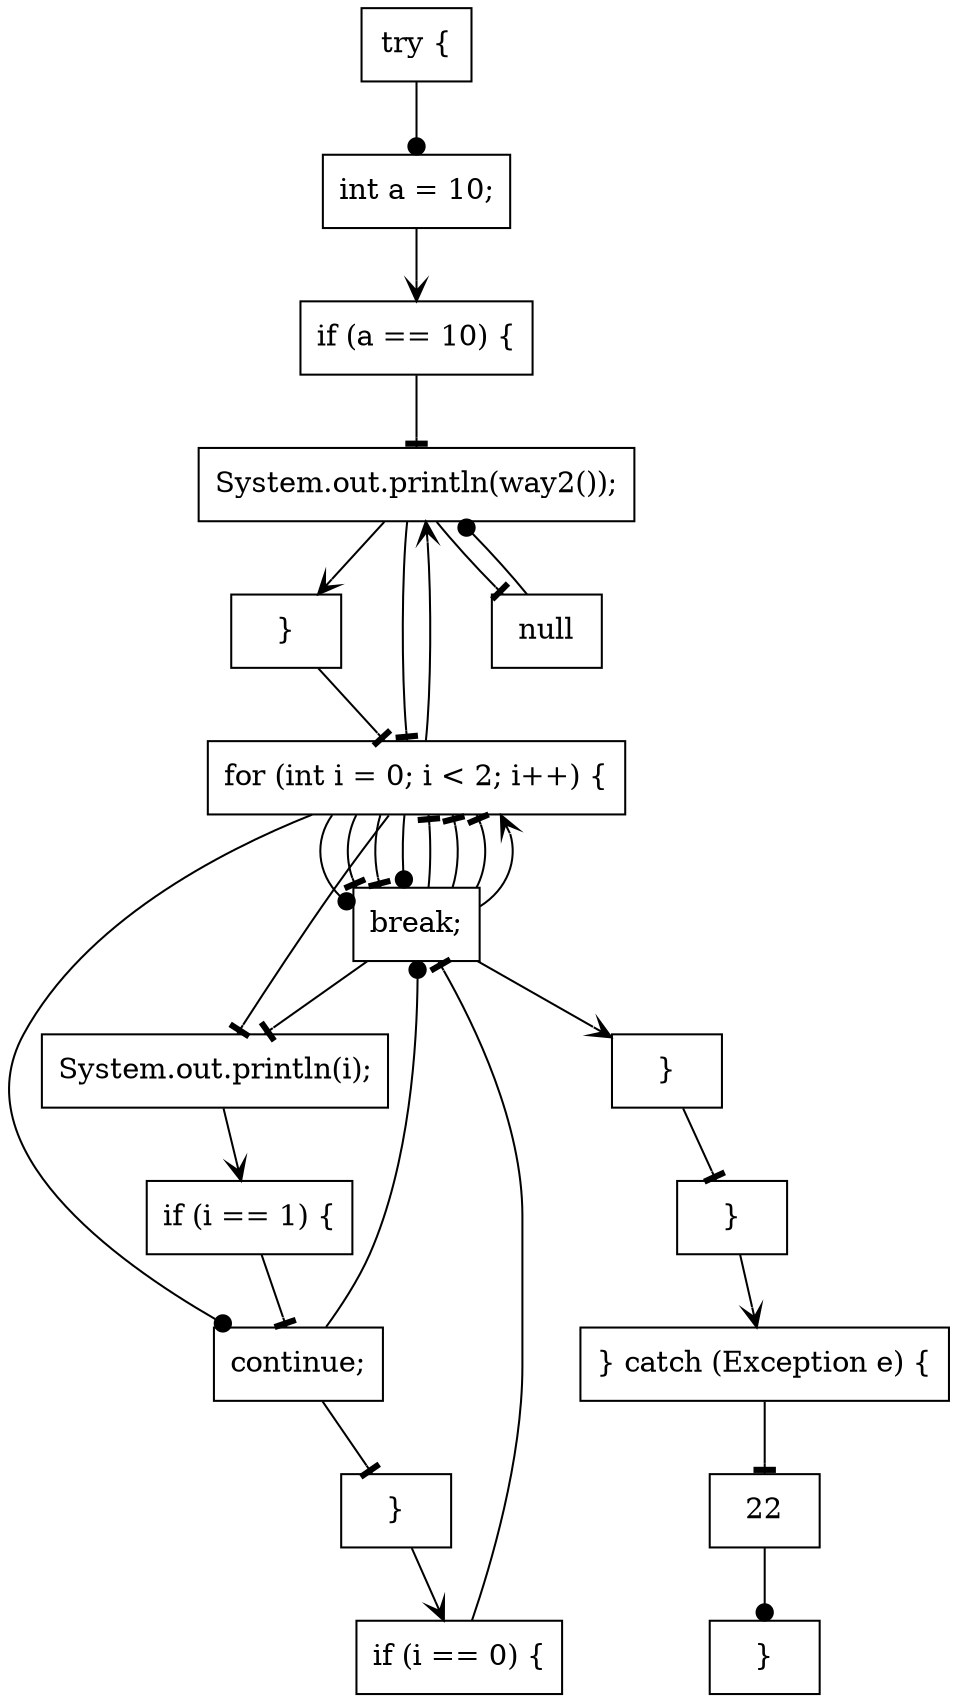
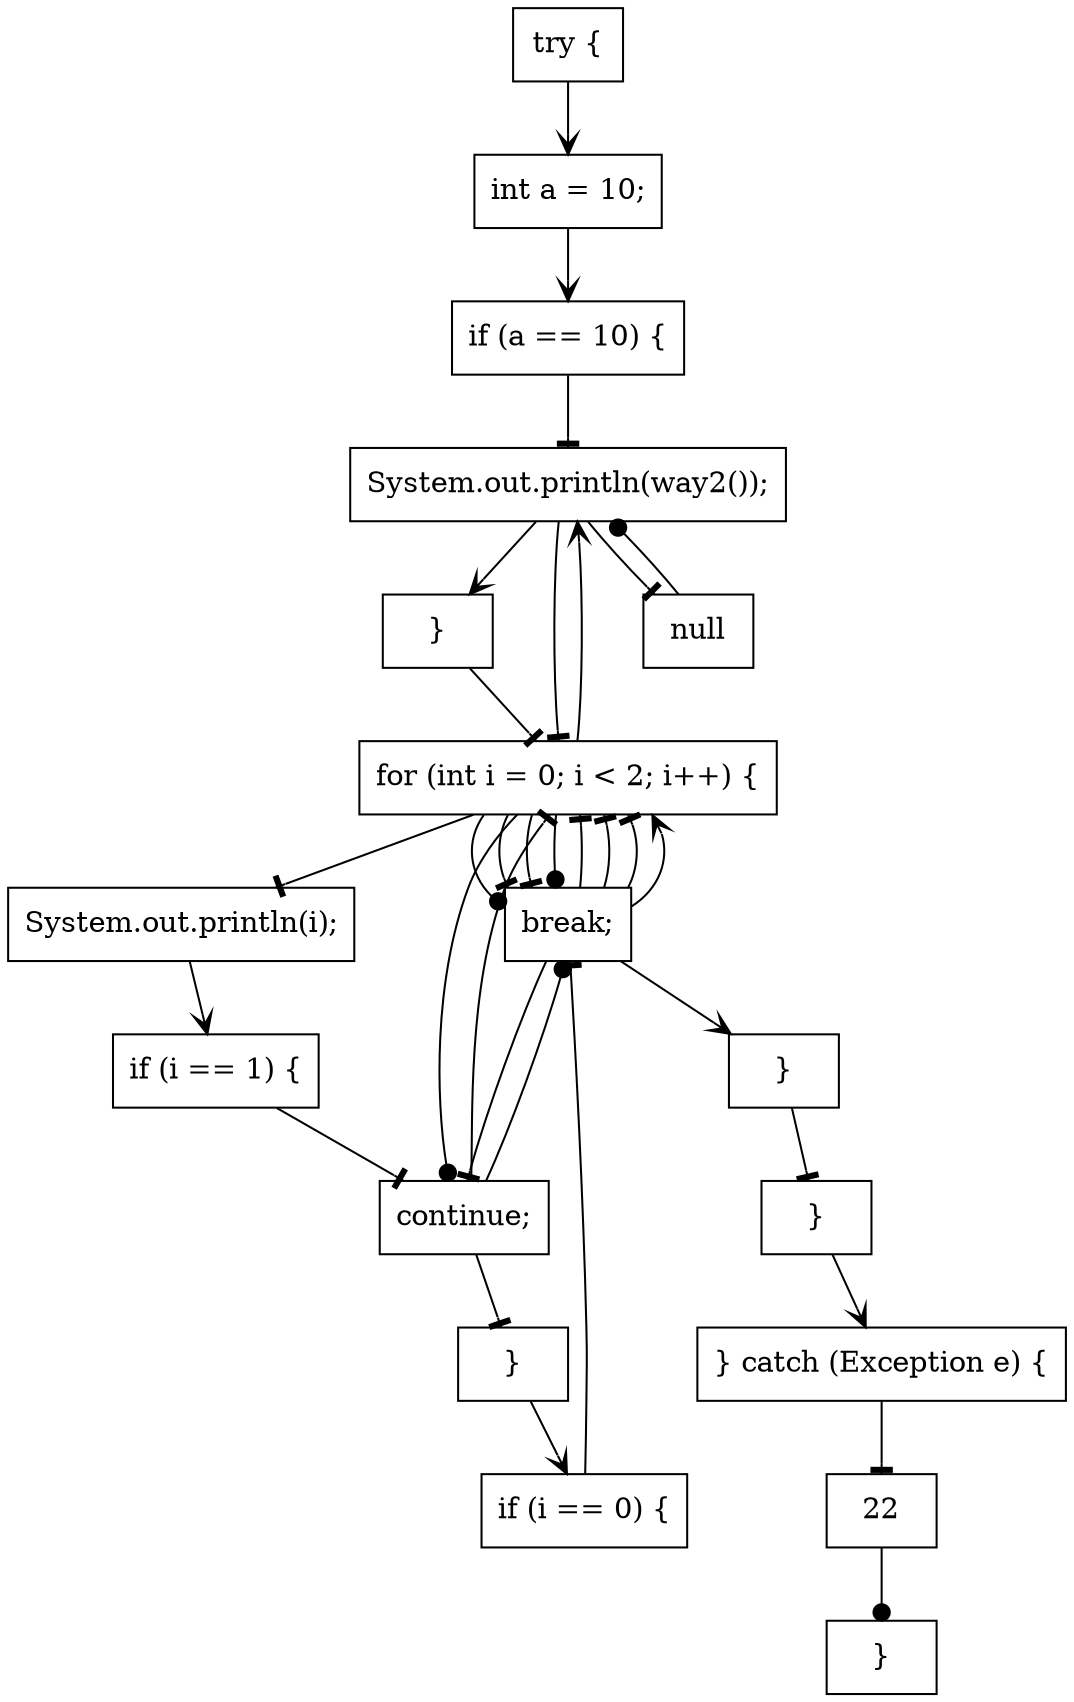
edge "try {" -> "int a = 10;": arrowhead dot -> vee
edge "break;" -> "System.out.println(i);": now "break;" -> "continue;"
edge "continue;" -> "for (int i = 0; i < 2; i++) {": added
